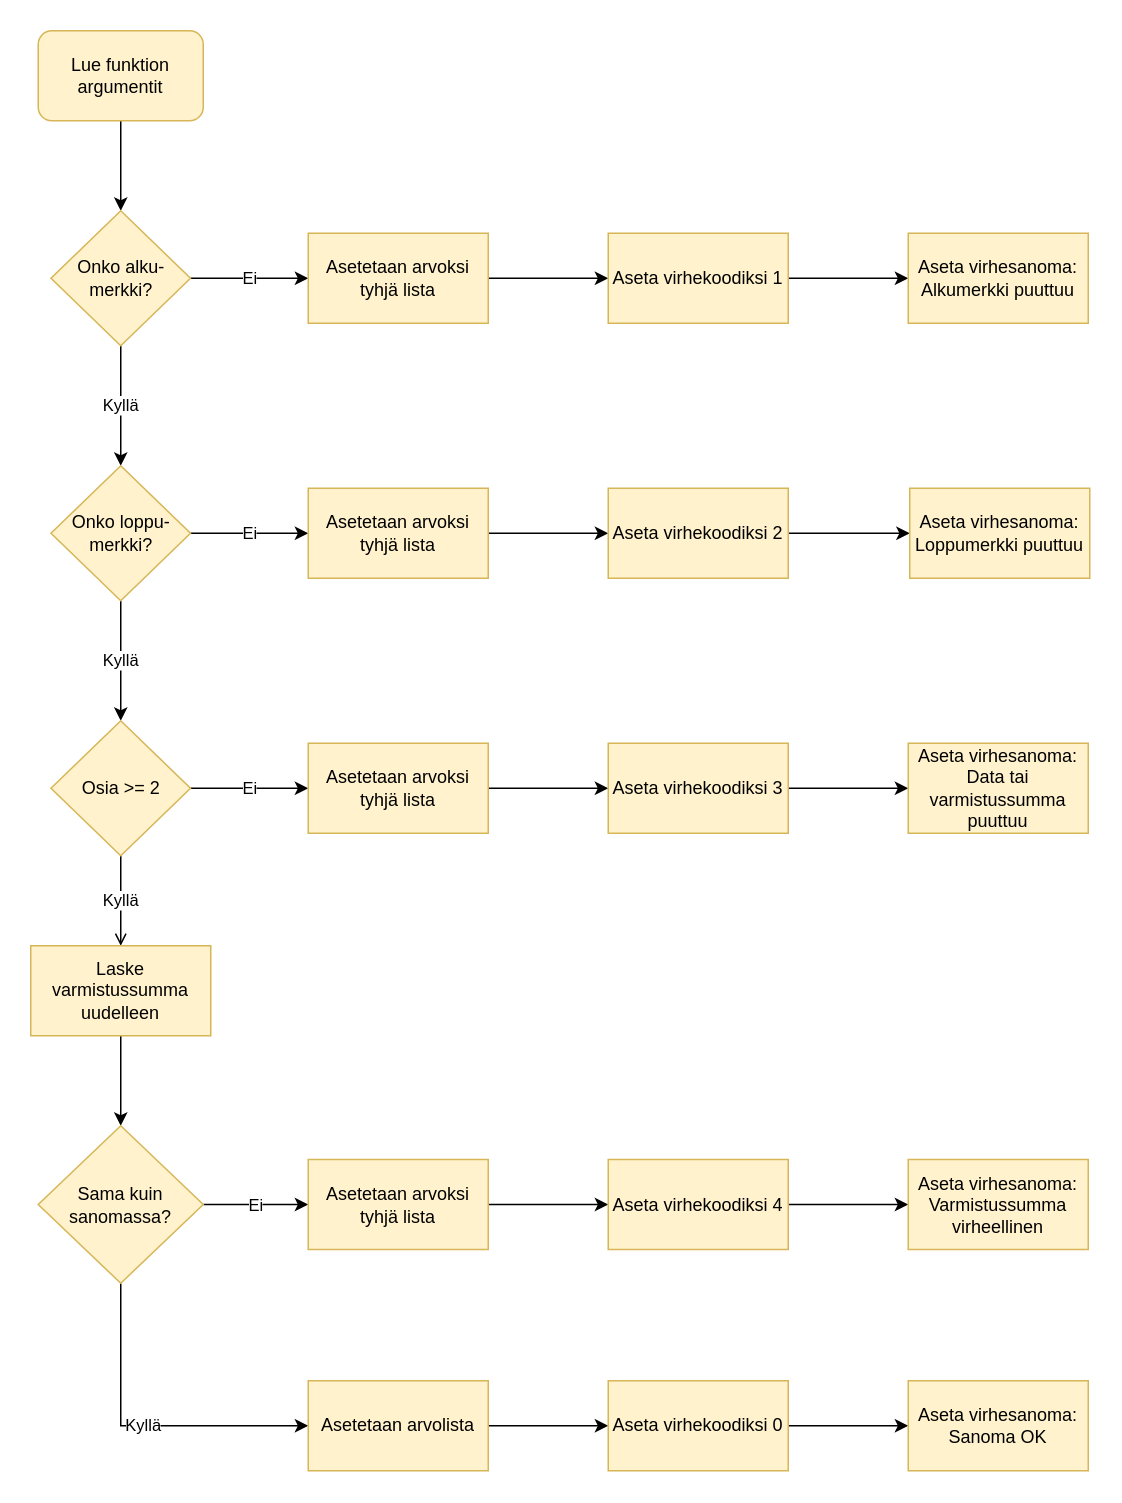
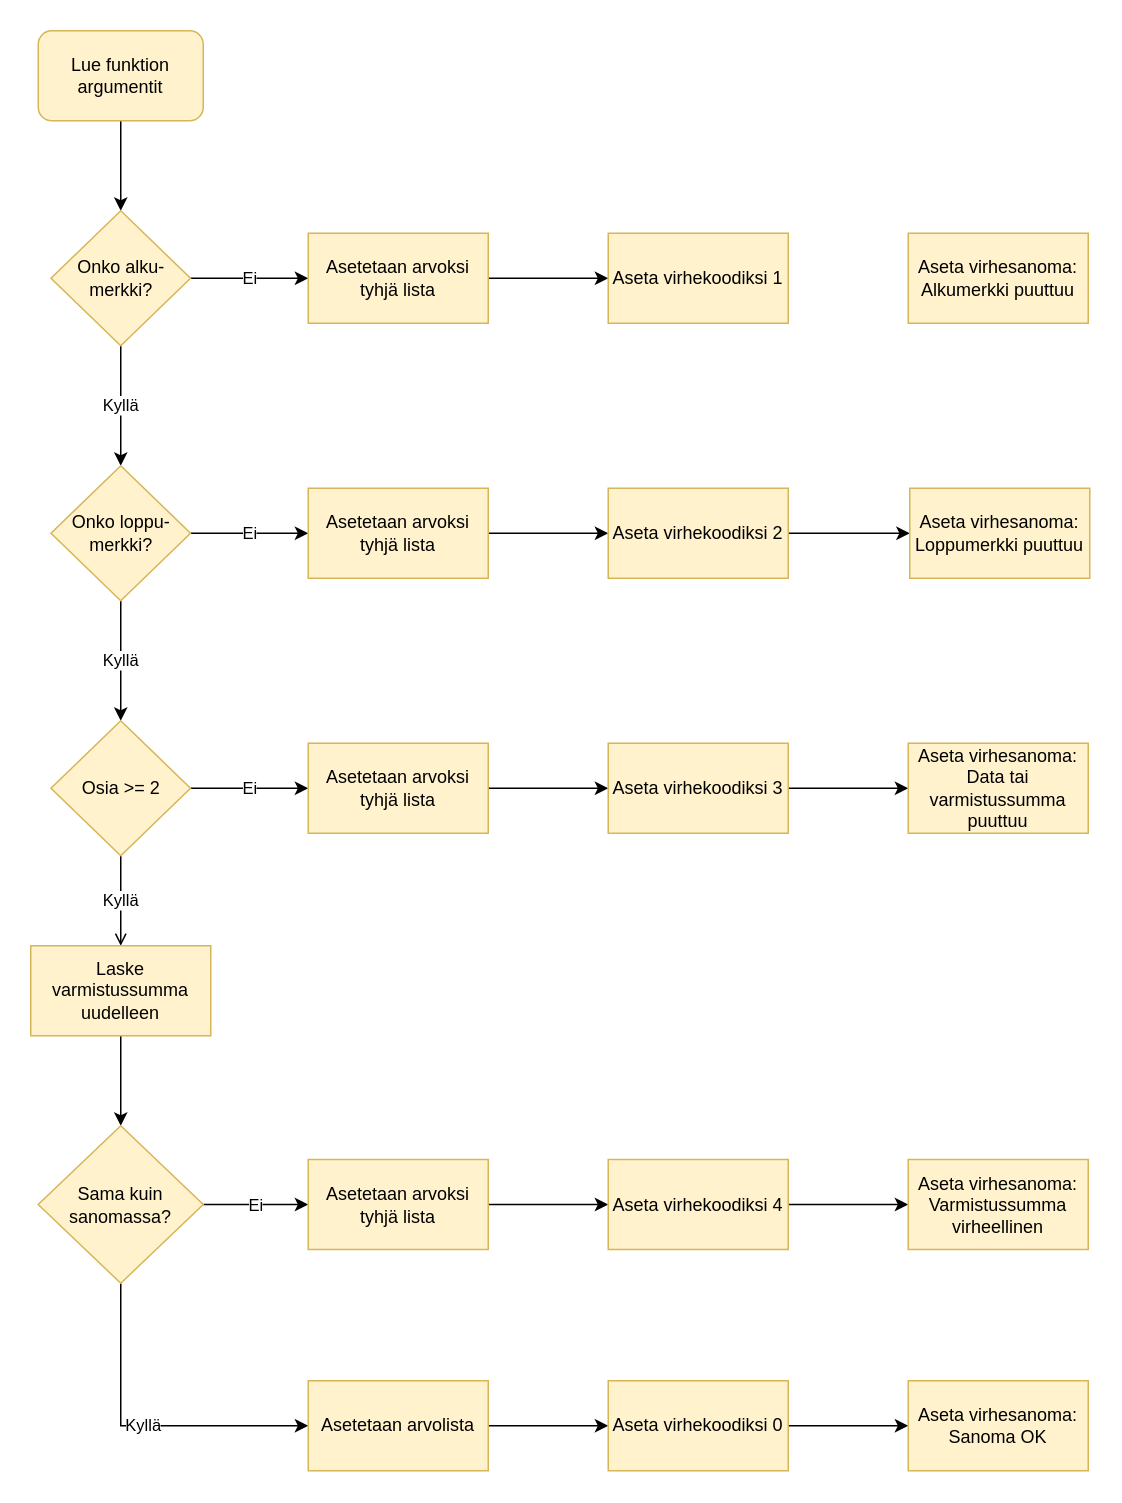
edge "Aseta virhekoodiksi 1" -> "Aseta virhesanoma: Alkumerkki puuttuu": removed
